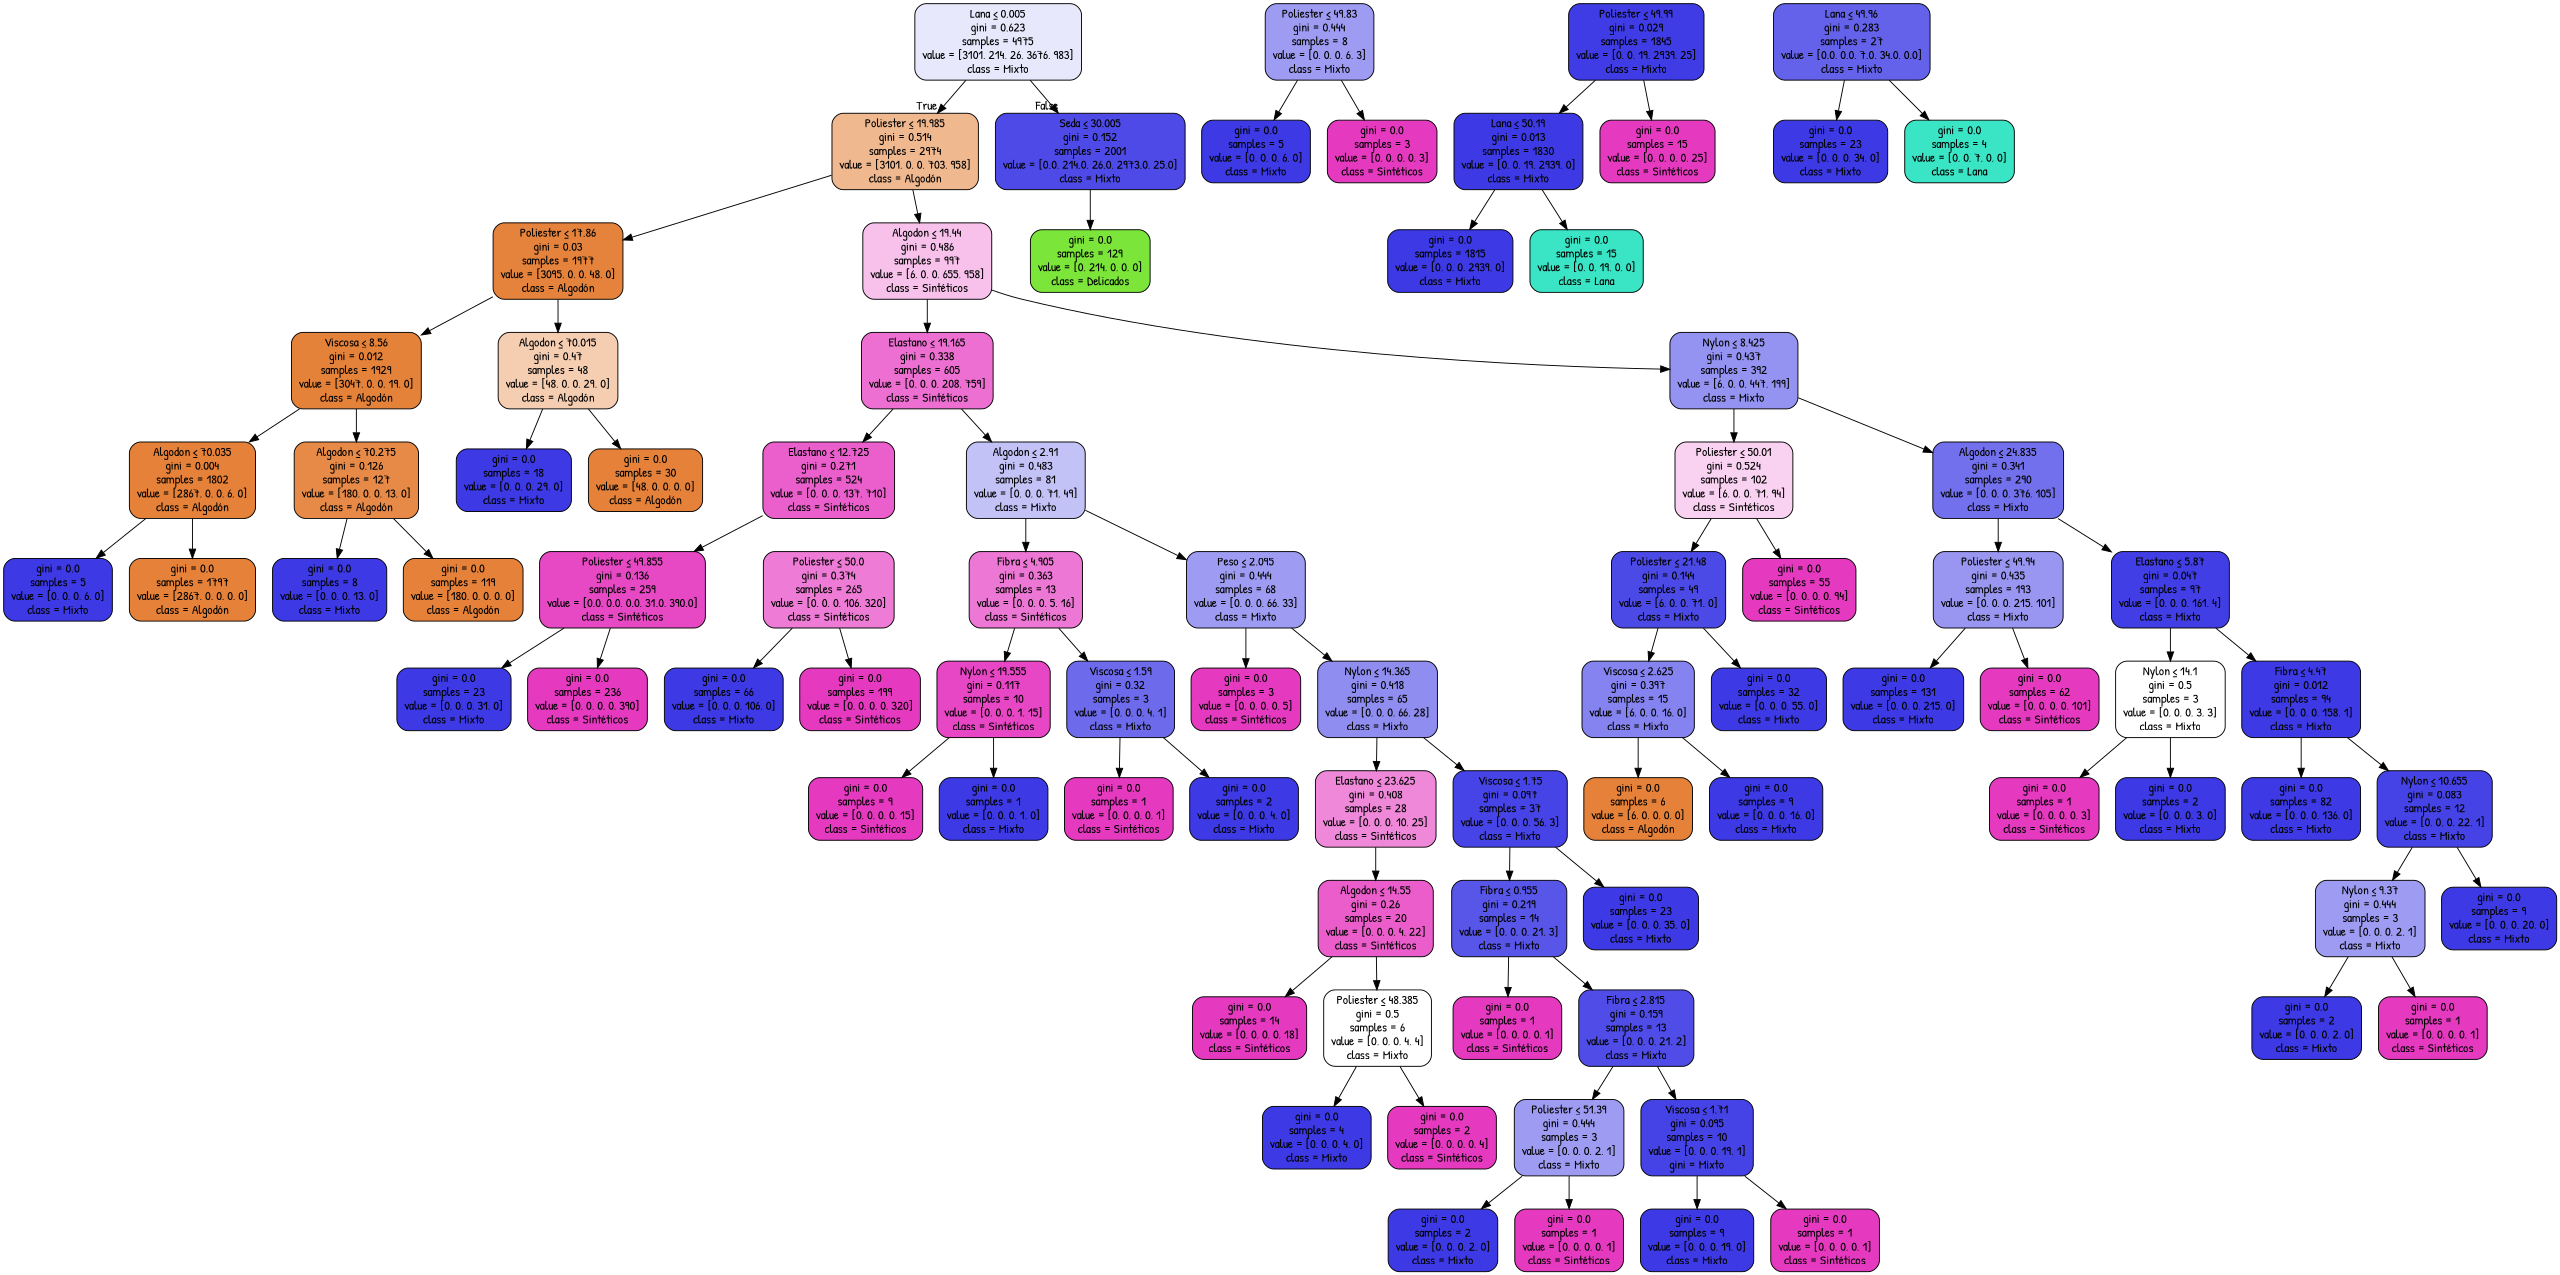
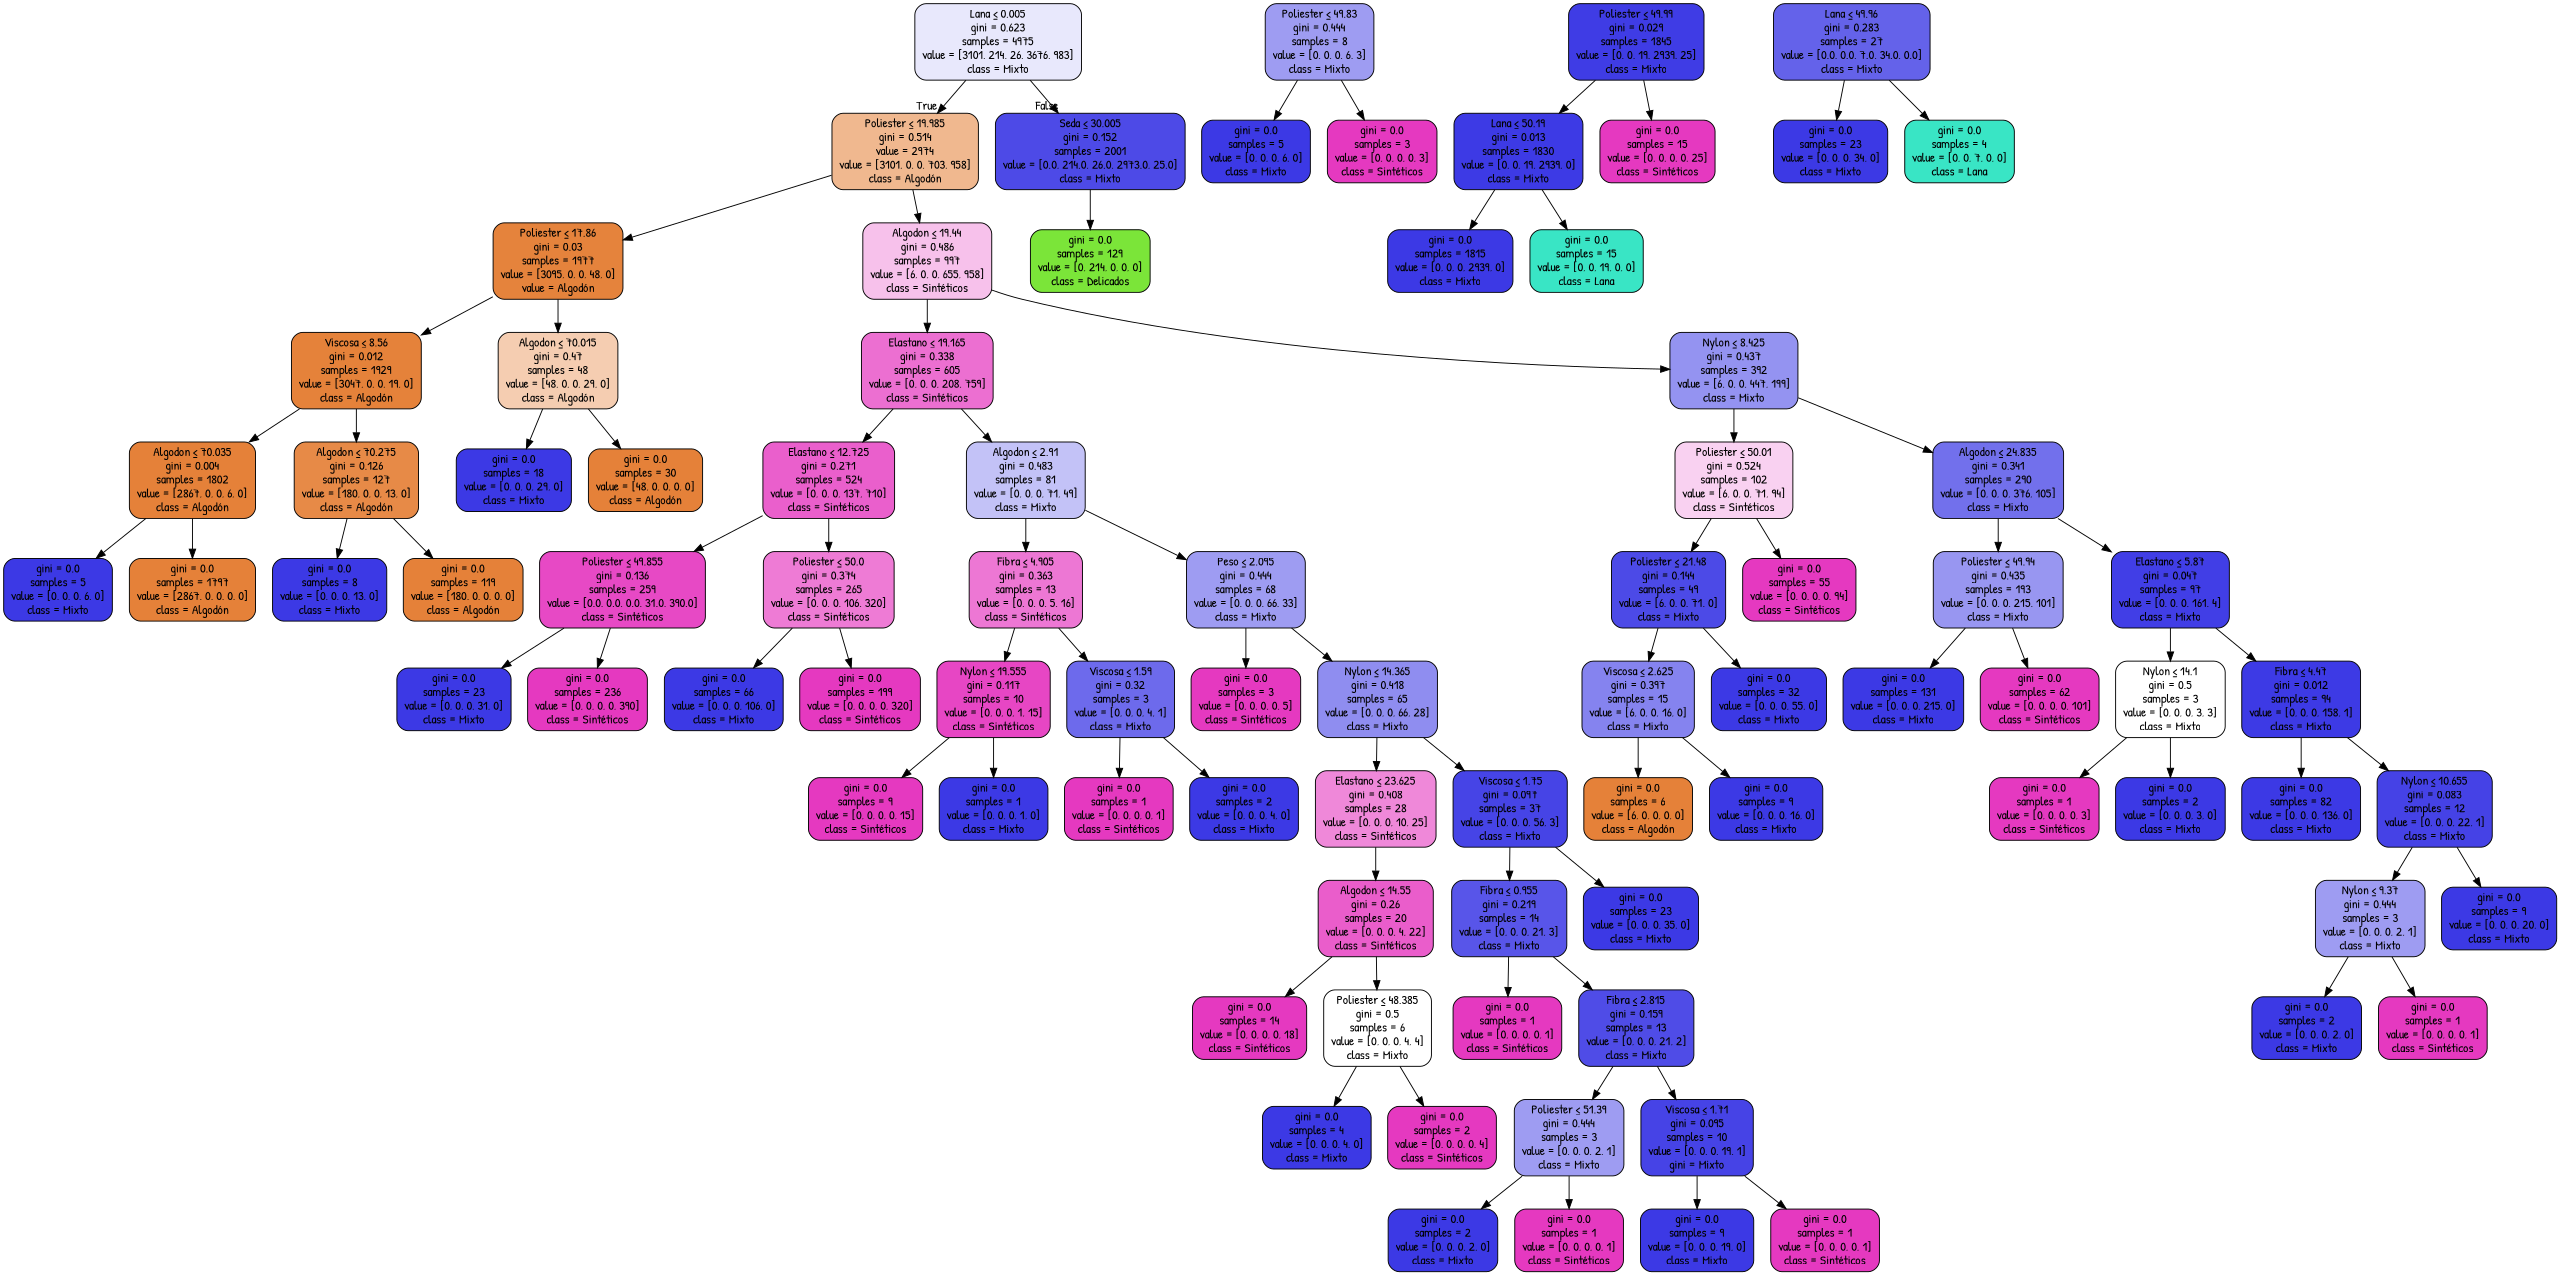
node "Poliester ≤ 19.985": text "samples = 2974" -> "value = 2974"
node "Poliester ≤ 17.86": text "class = Algodón" -> "value = Algodón"
edge "Elastano ≤ 12.725" -> "Poliester ≤ 50.0": added
